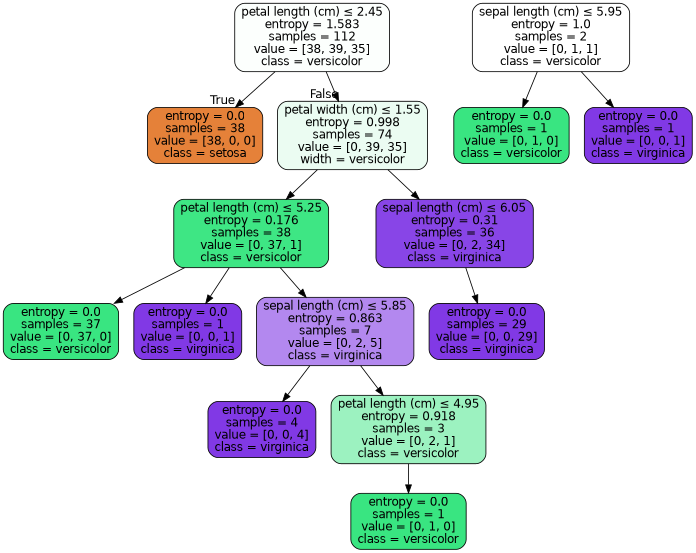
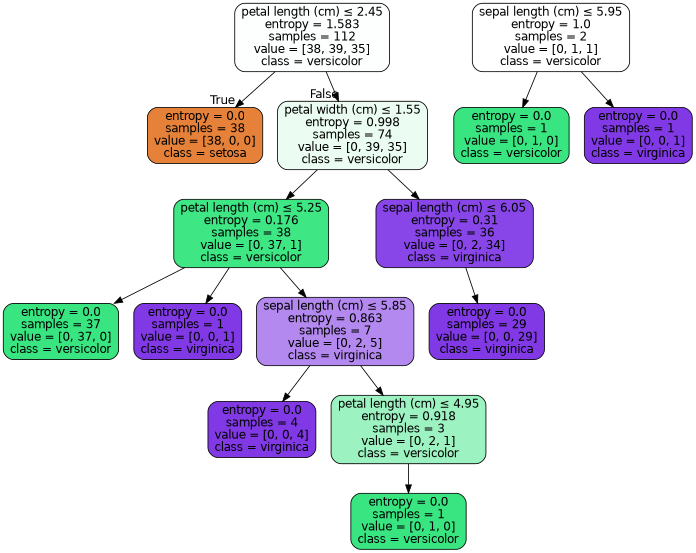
node "petal width (cm) ≤ 1.55": text "width = versicolor" -> "class = versicolor"
